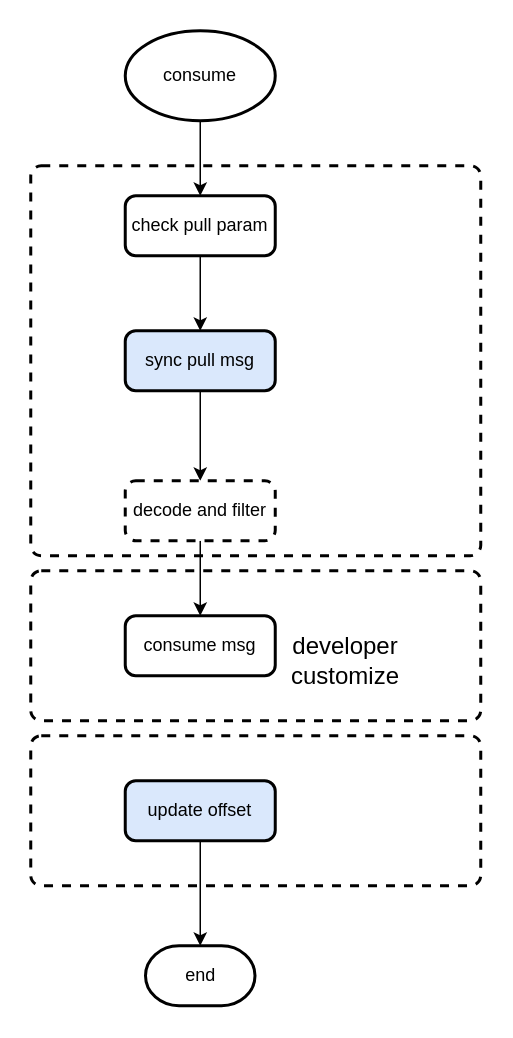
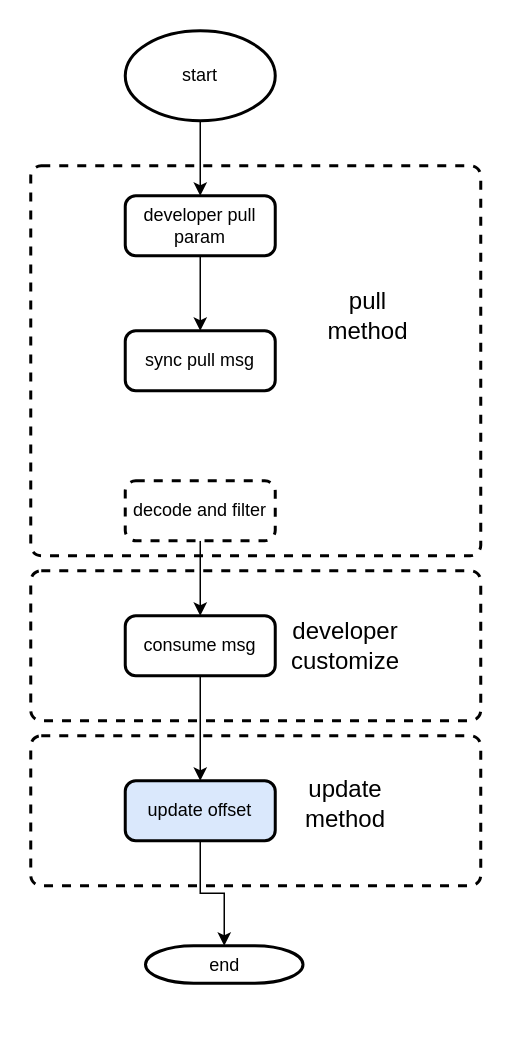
node "consume": label "consume" -> "start"
node "check pull param": label "check pull param" -> "developer pull param"
node "pull method": added
node "sync pull msg": fillcolor #dae8fc -> #ffffff
edge "sync pull msg" -> "decode and filter": removed
node "developer customize": moved (346, 661) -> (346, 646)
edge "consume msg" -> "update offset": added
node "update method": added
node "end": size 110x60 -> 158x38
